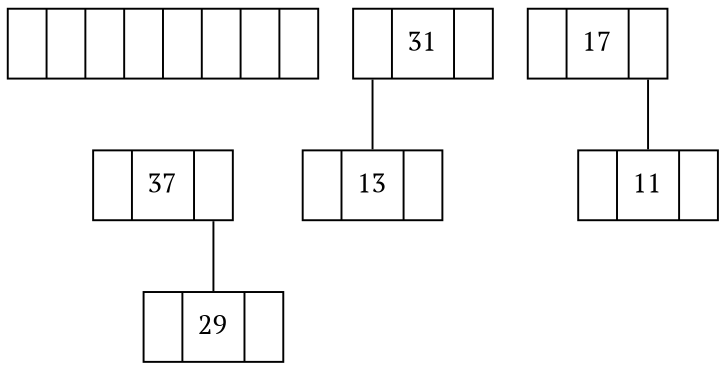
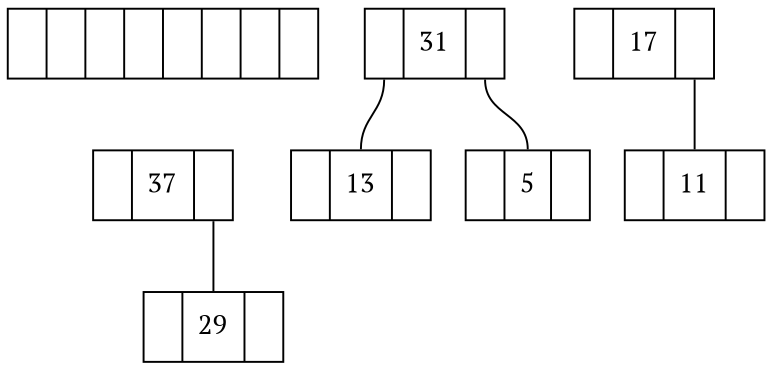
node "5": added
